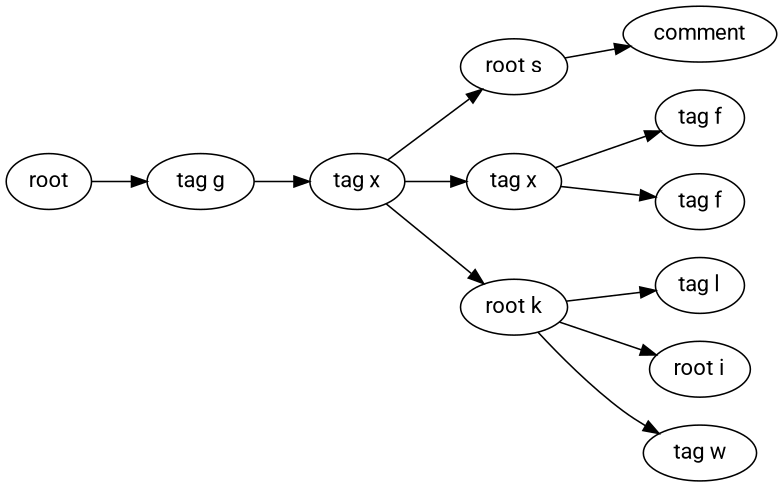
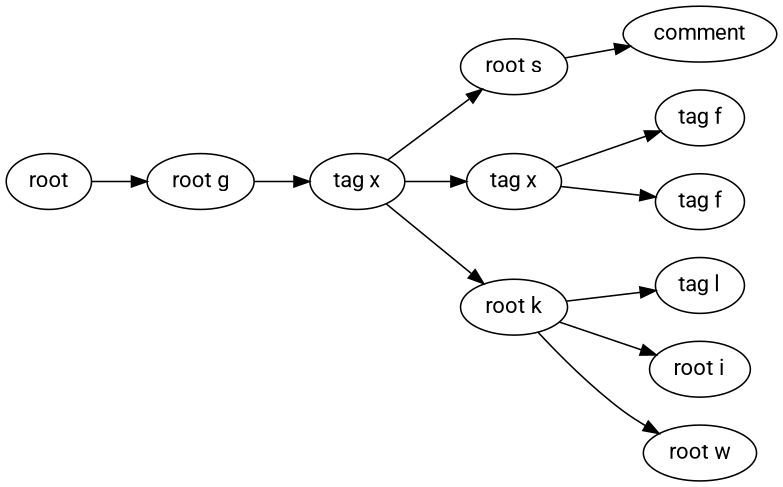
node "tag g": label "tag g" -> "root g"
node "tag w": label "tag w" -> "root w"
